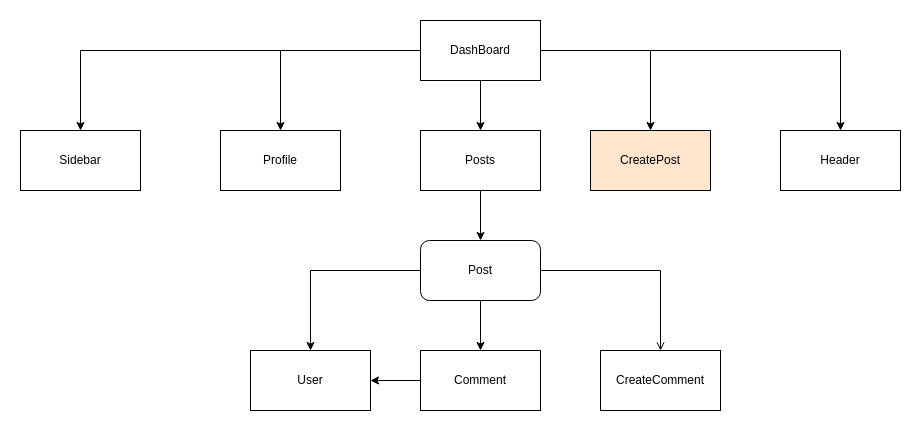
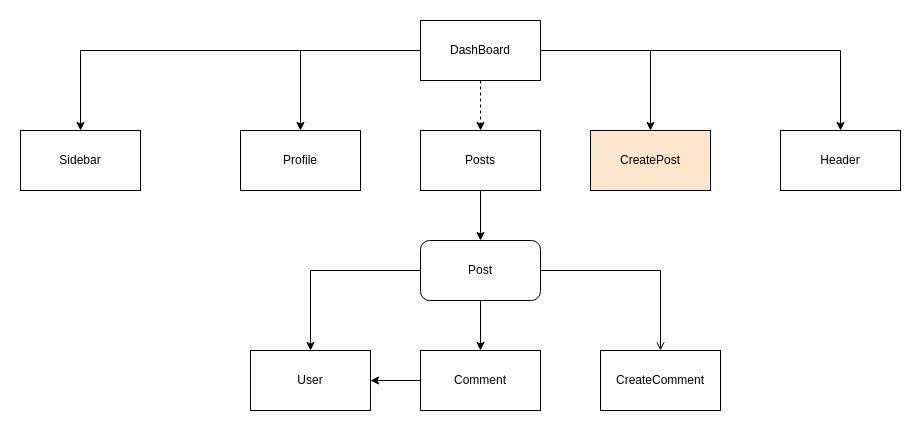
edge "DashBoard" -> "Posts": style solid -> dashed
node "Profile": moved (281, 161) -> (301, 161)
